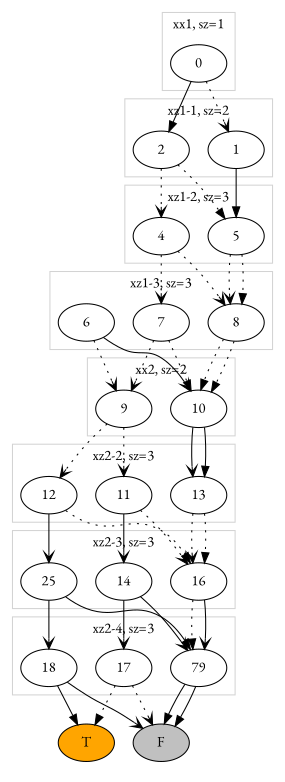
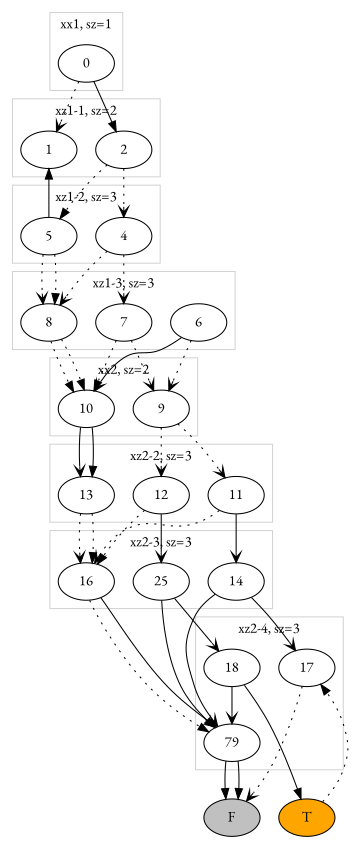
edge "1" -> "5": reversed
edge "17" -> "T": reversed
edge "18" -> "F": now "18" -> "79"
